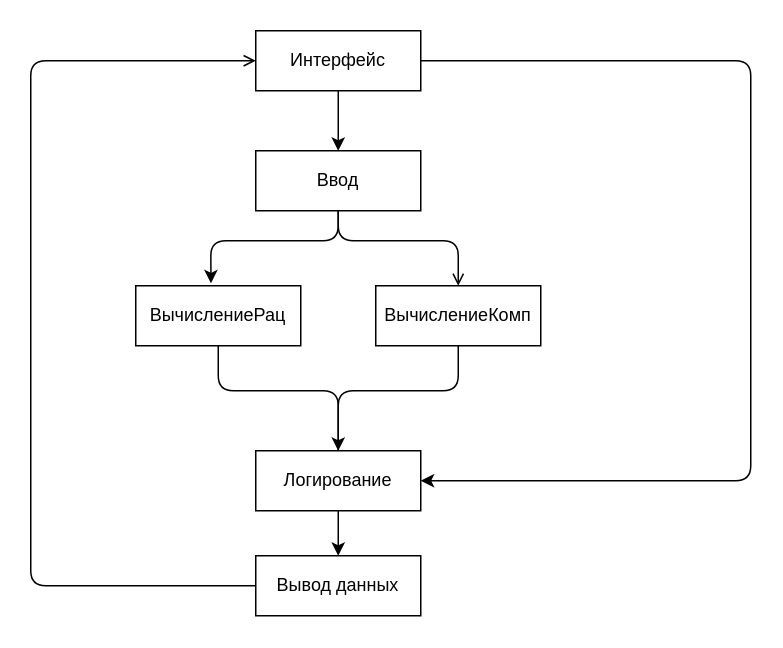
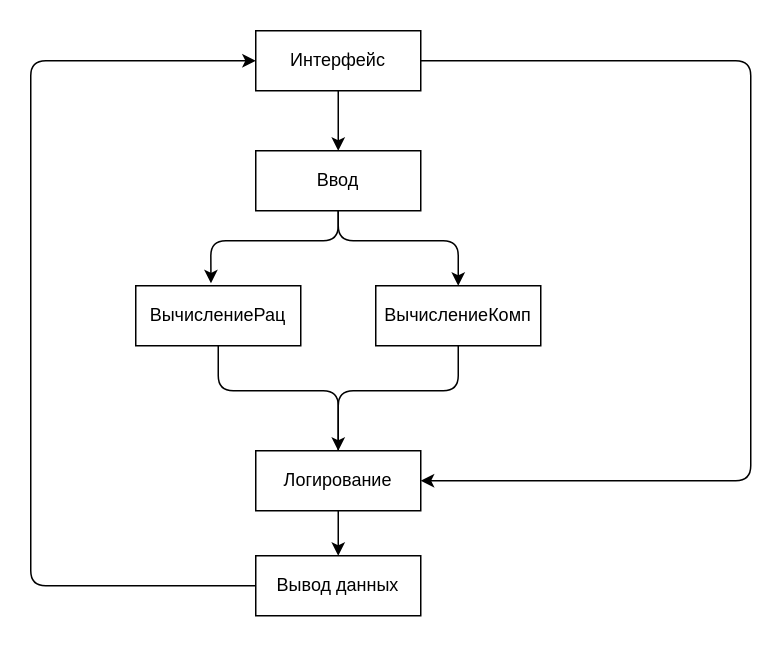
edge "Вывод данных" -> "Интерфейс": arrowhead open -> classic
edge "Ввод" -> "ВычислениеКомп": arrowhead open -> classic
